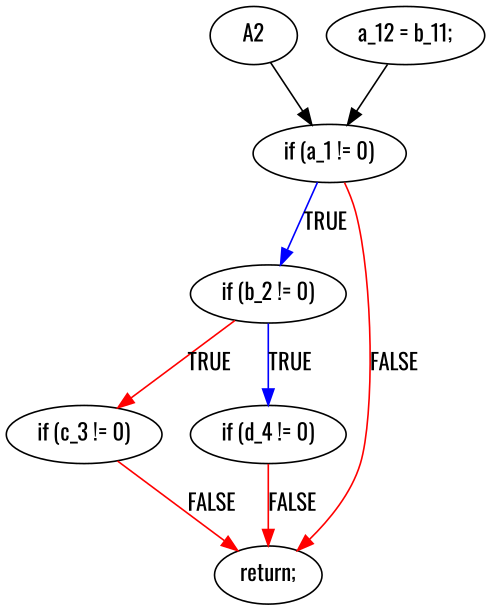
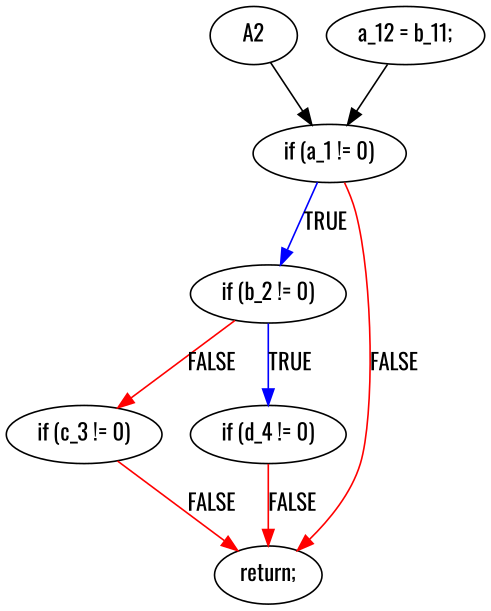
edge "if (b_2 != 0)" -> "if (c_3 != 0)": label "TRUE" -> "FALSE"
